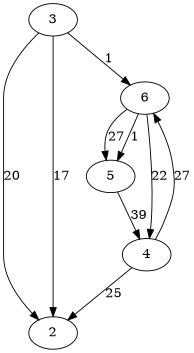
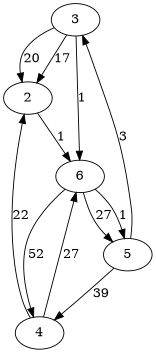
edge "2" -> "6": added, label "1"
edge "5" -> "3": added, label "3"
edge "6" -> "4": label "22" -> "52"
edge "4" -> "2": label "25" -> "22"
